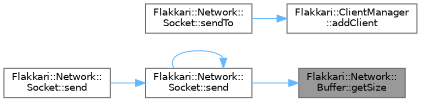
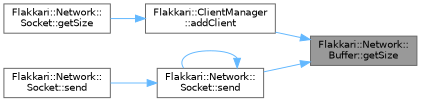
node "Flakkari::Network:: Socket::sendTo": label "Flakkari::Network:: Socket::sendTo" -> "Flakkari::Network:: Socket::getSize"
edge "Flakkari::ClientManager ::addClient" -> "Flakkari::Network:: Buffer::getSize": added
